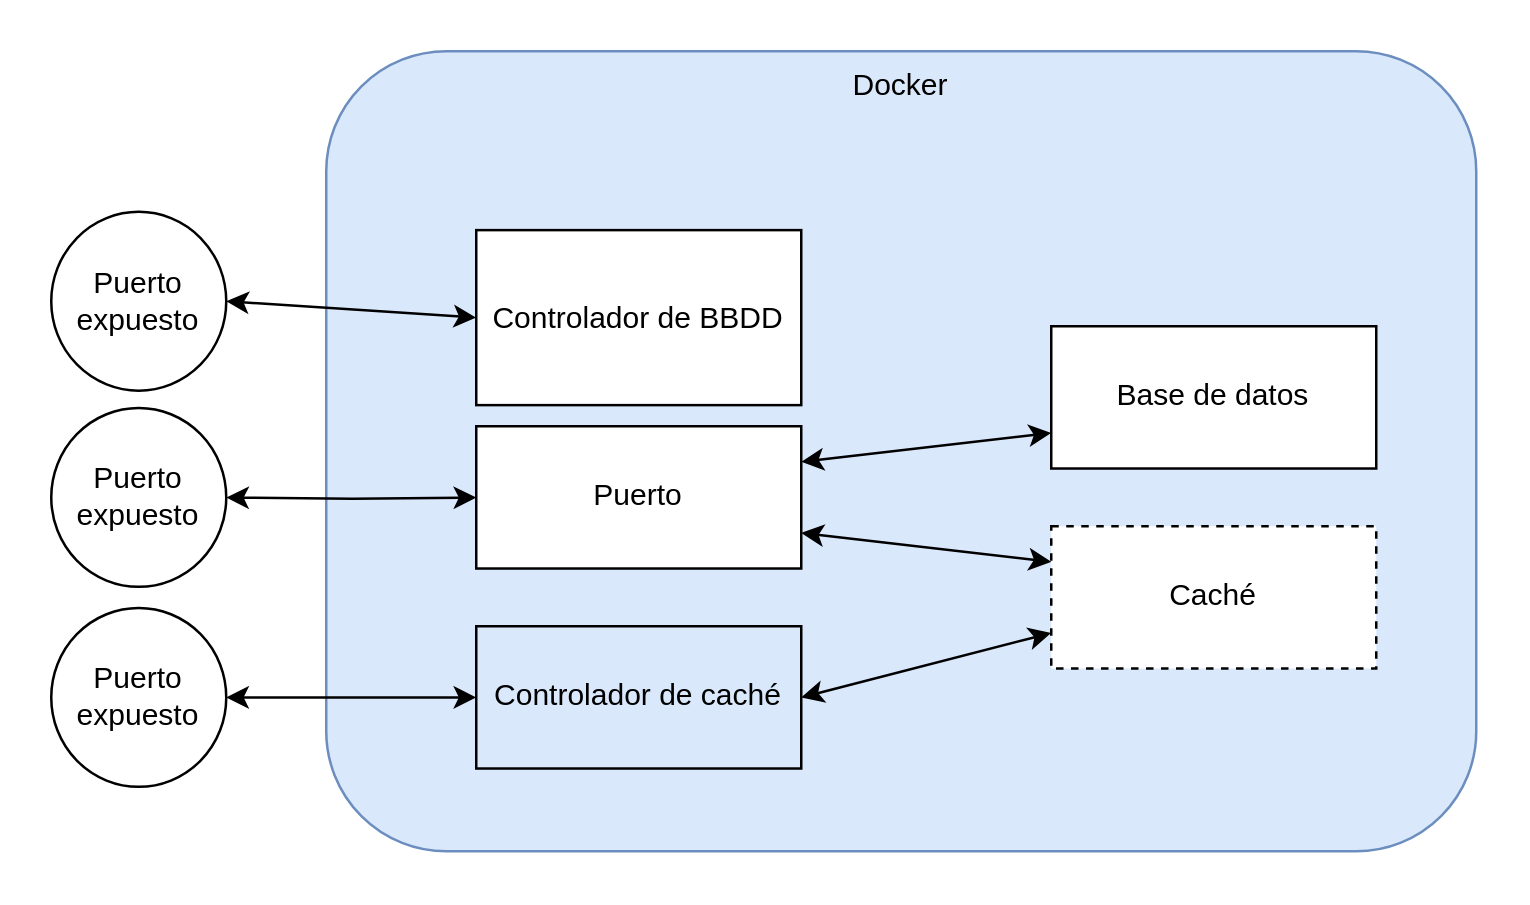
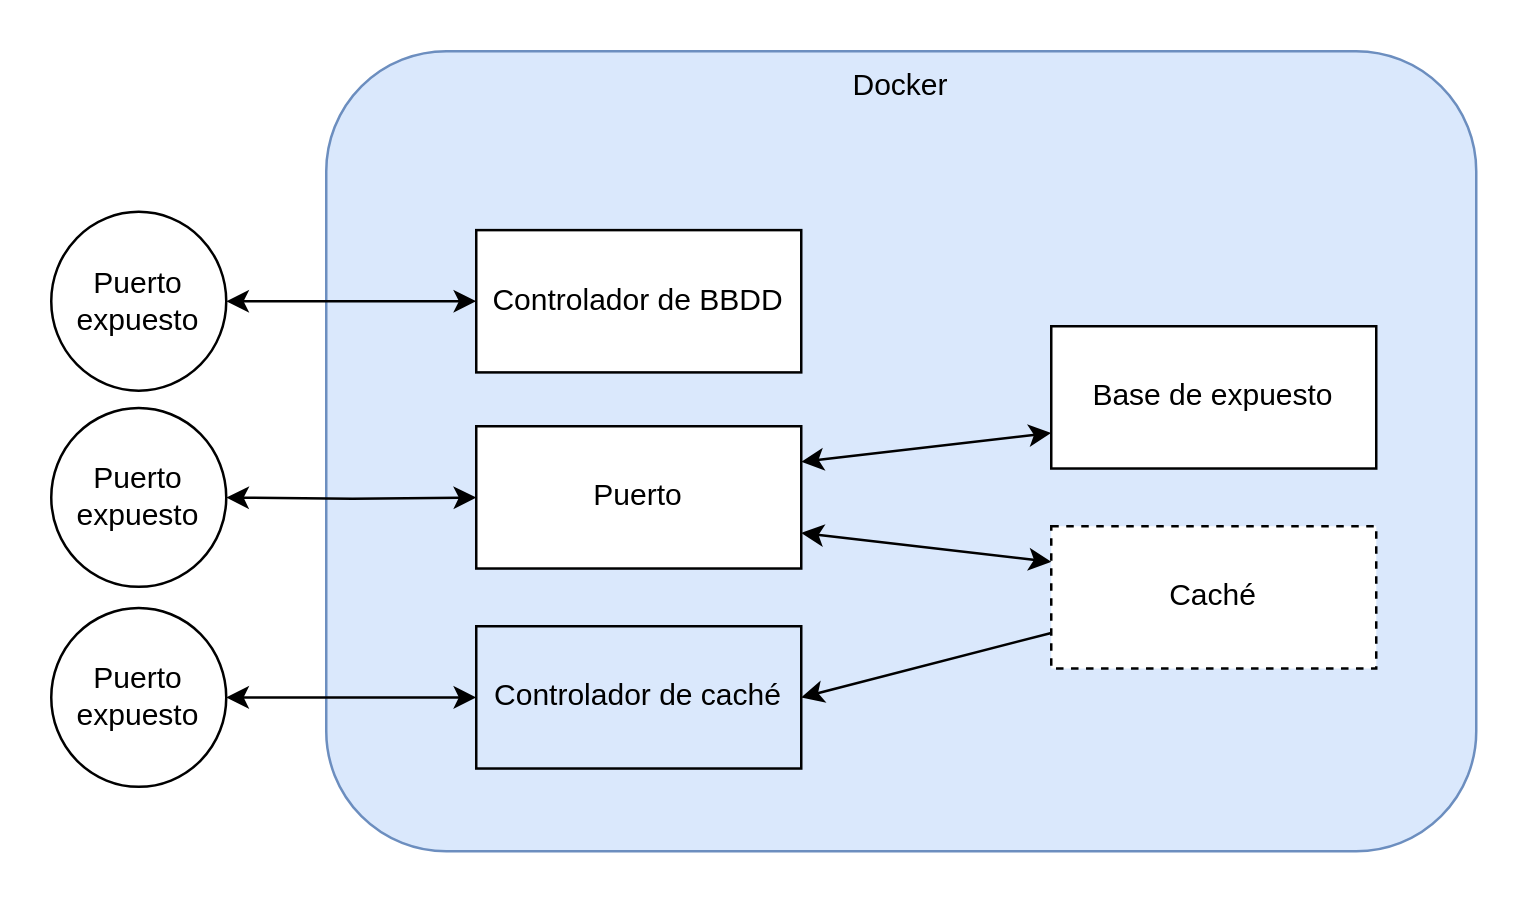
node "Controlador de BBDD": size 325x175 -> 325x142
node "Base de datos": label "Base de datos" -> "Base de expuesto"
edge "Caché" -- "Controlador de caché": arrowhead classic -> none
